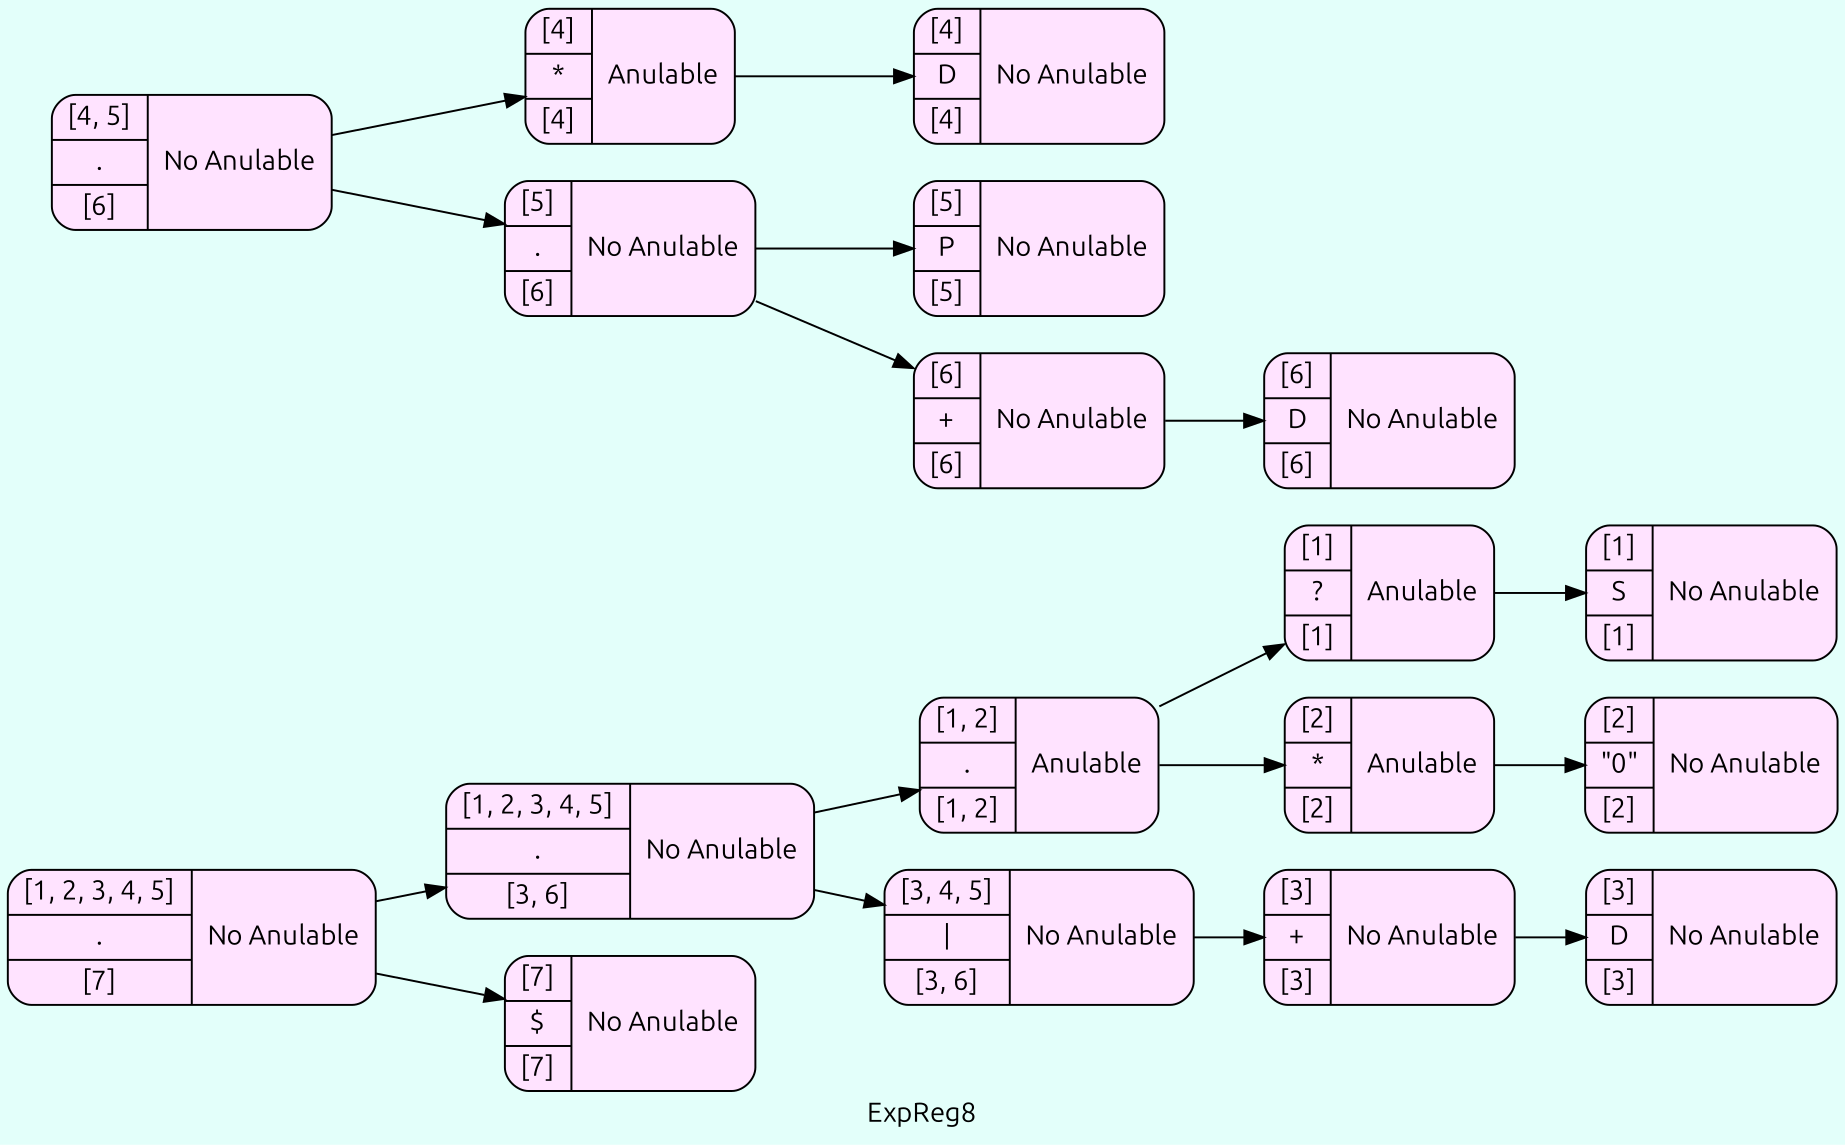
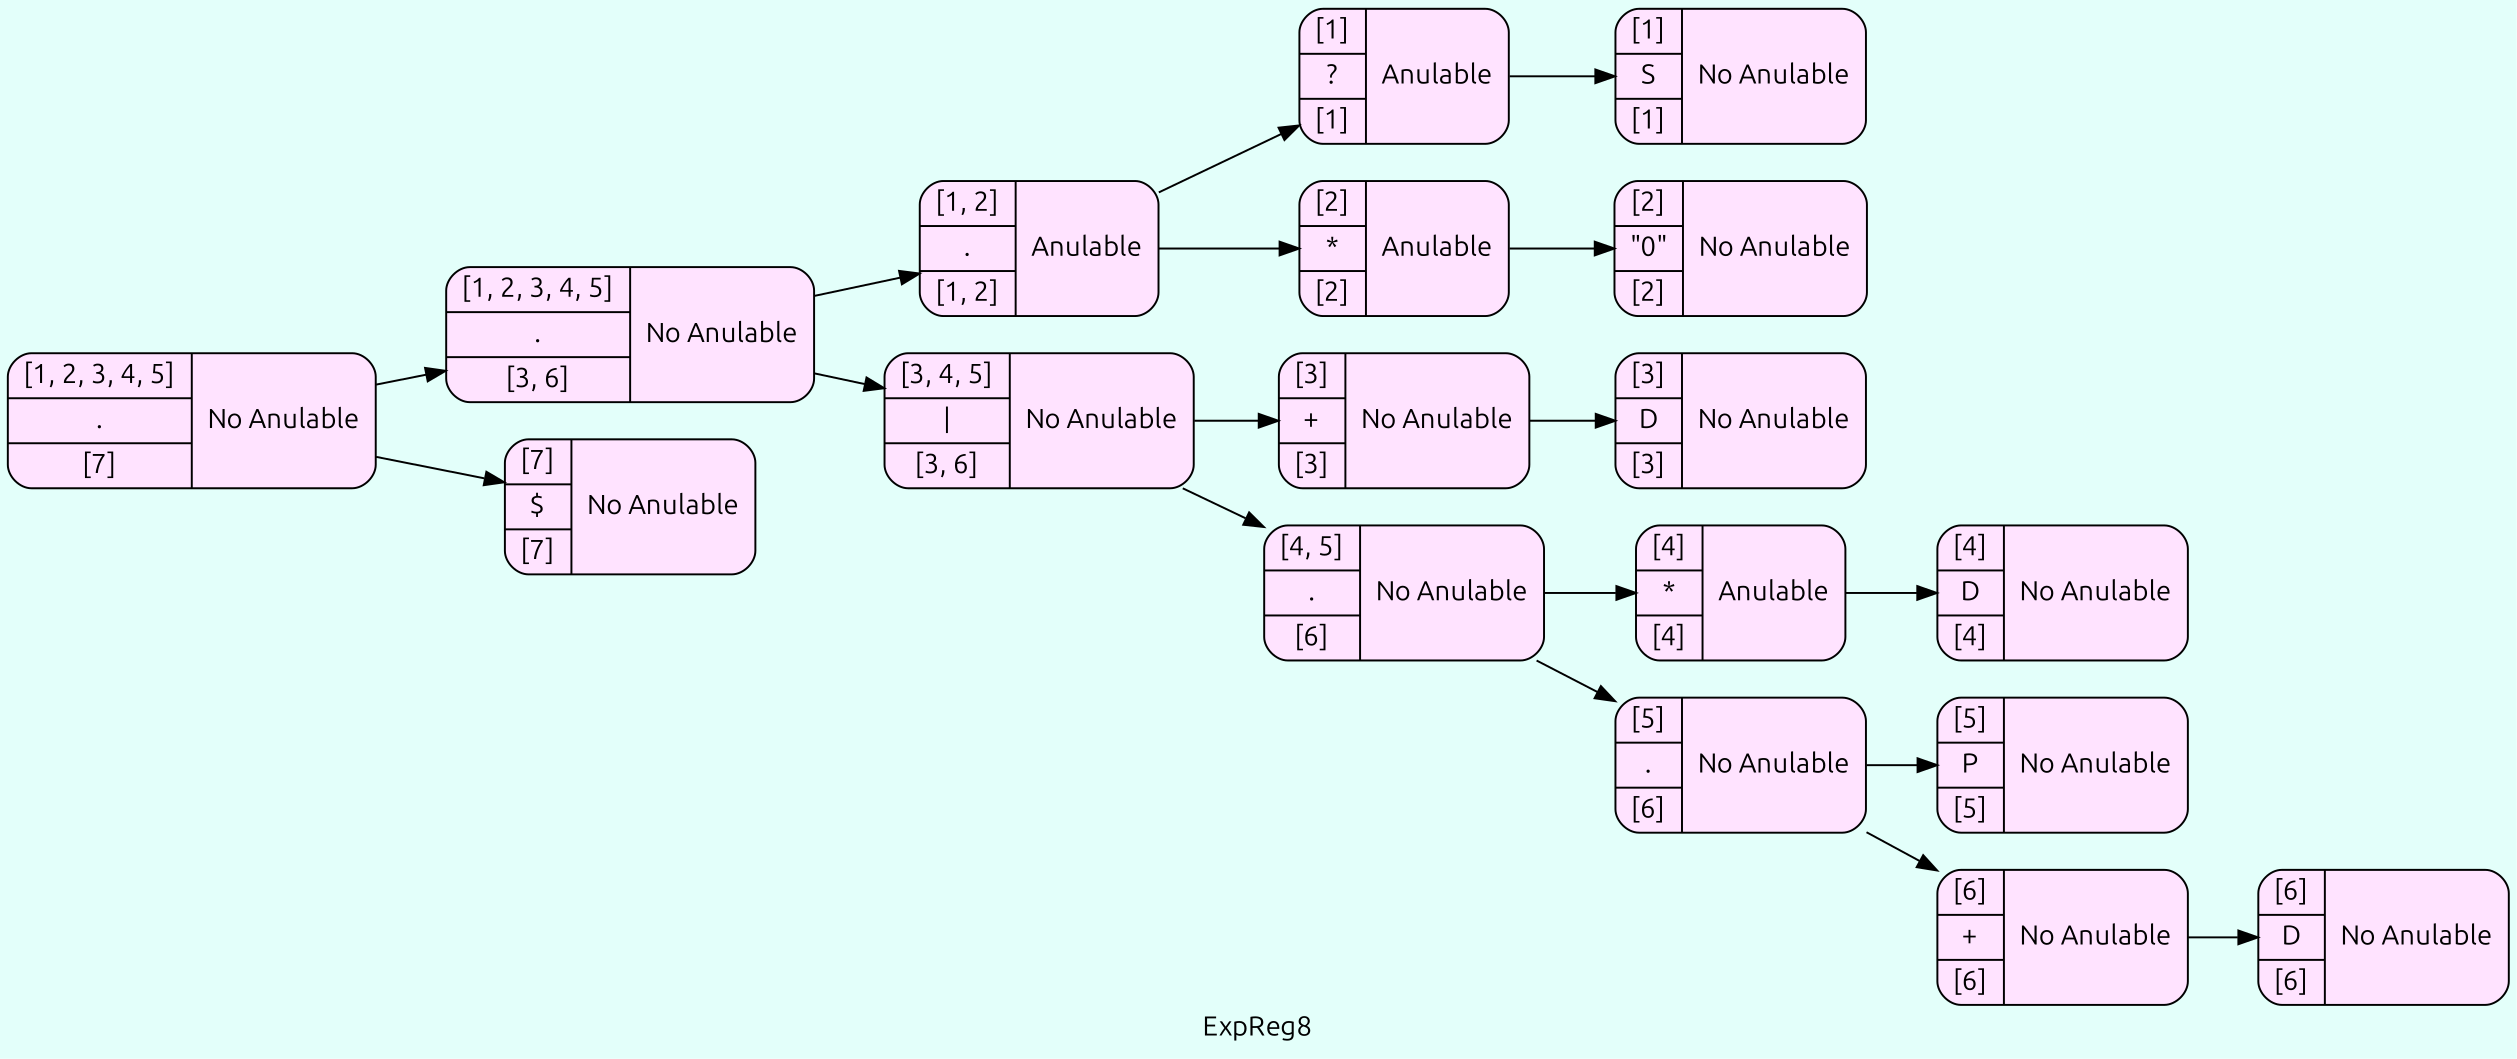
edge "[3, 4, 5]" -> "[4, 5]": added
